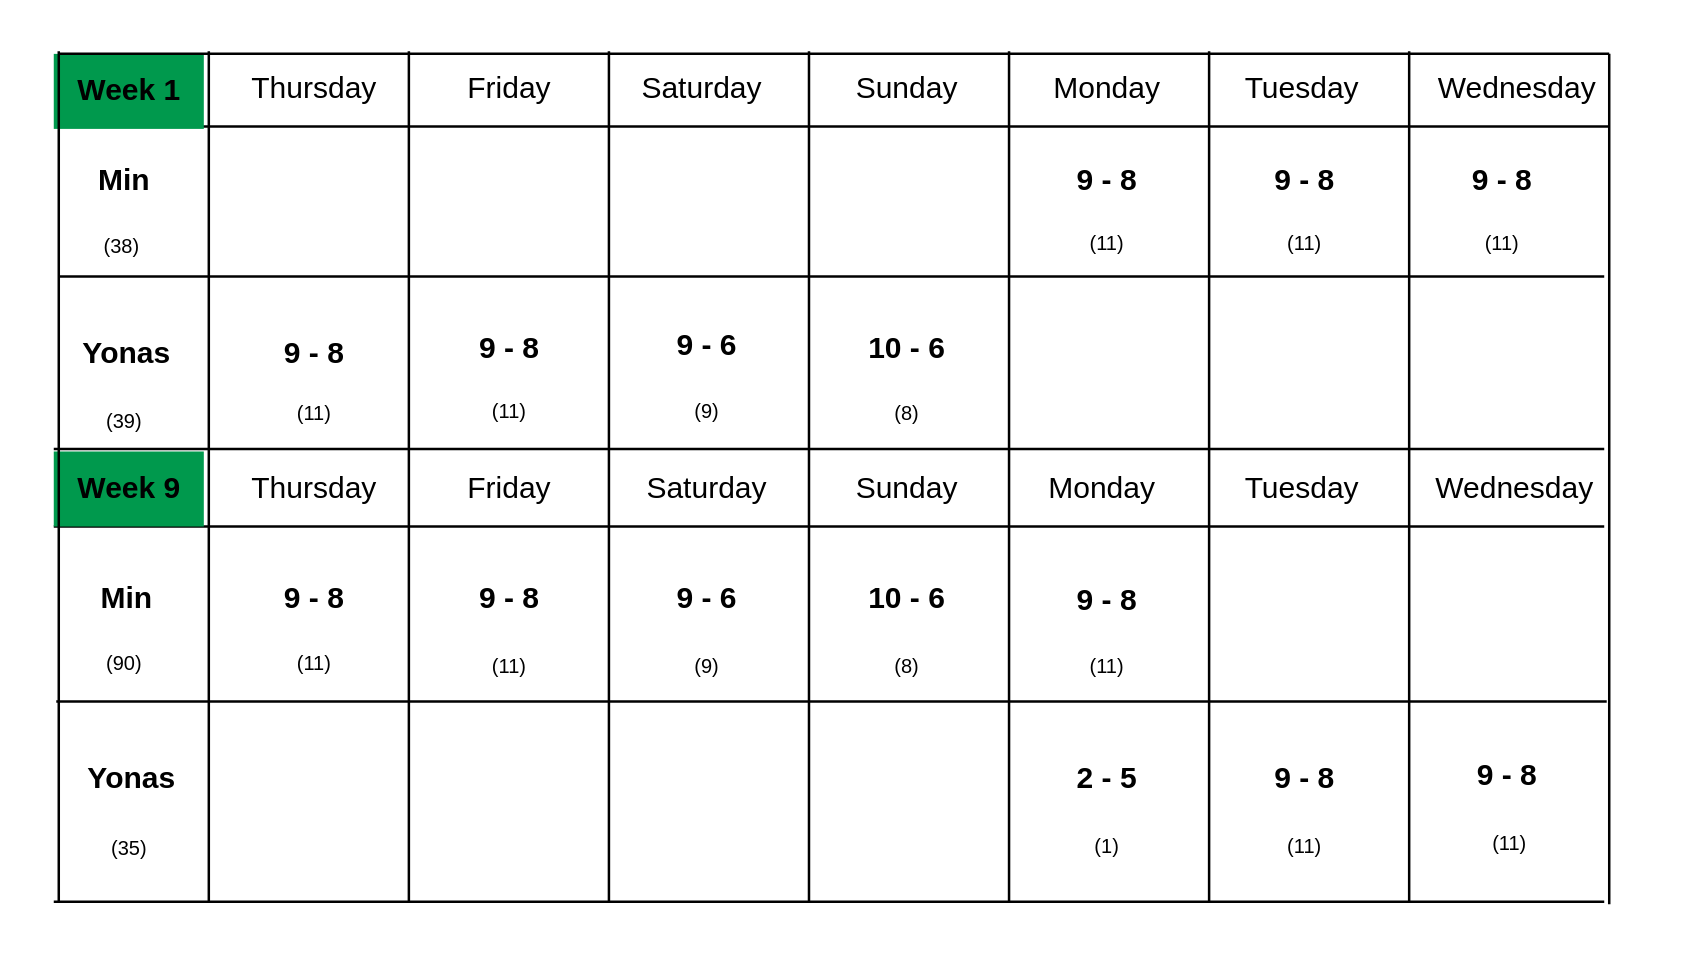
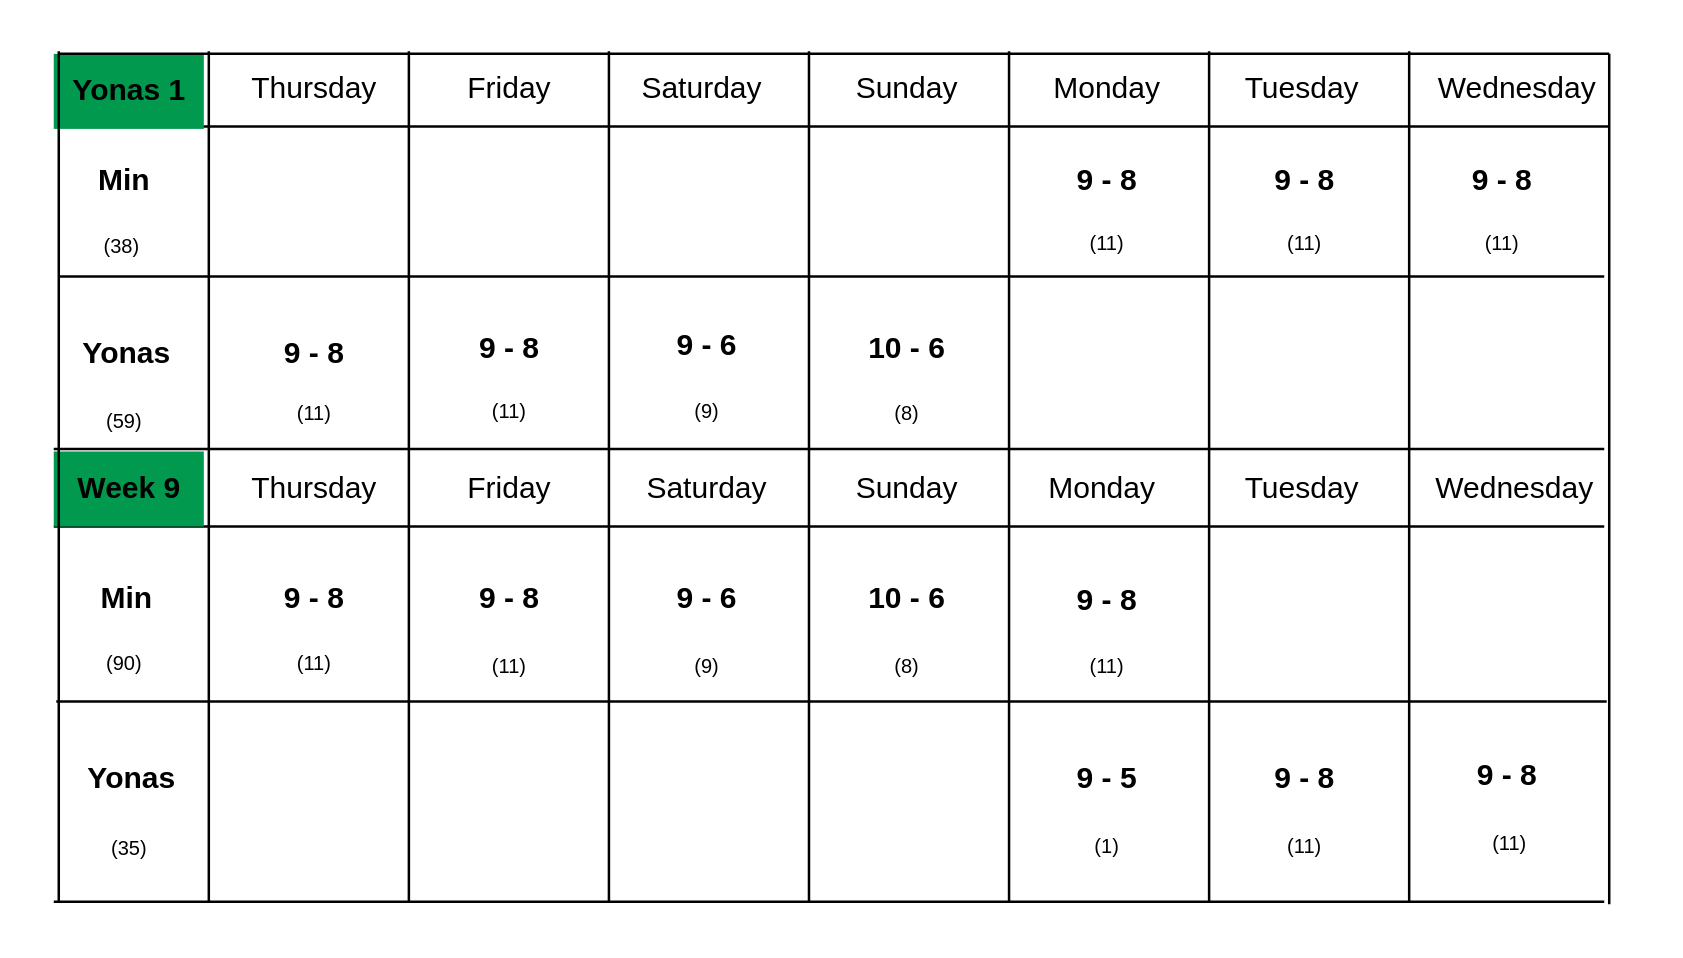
node "Week 1": label "Week 1" -> "Yonas 1"
node "(39)": label "(39)" -> "(59)"
node "2 - 5": label "2 - 5" -> "9 - 5"
